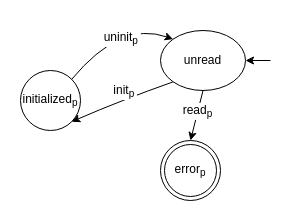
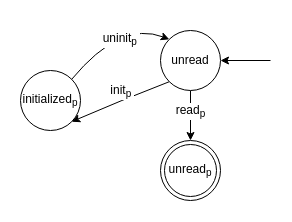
node "unread": size 85x60 -> 60x60
node "errorp": label "errorp" -> "unreadp"
